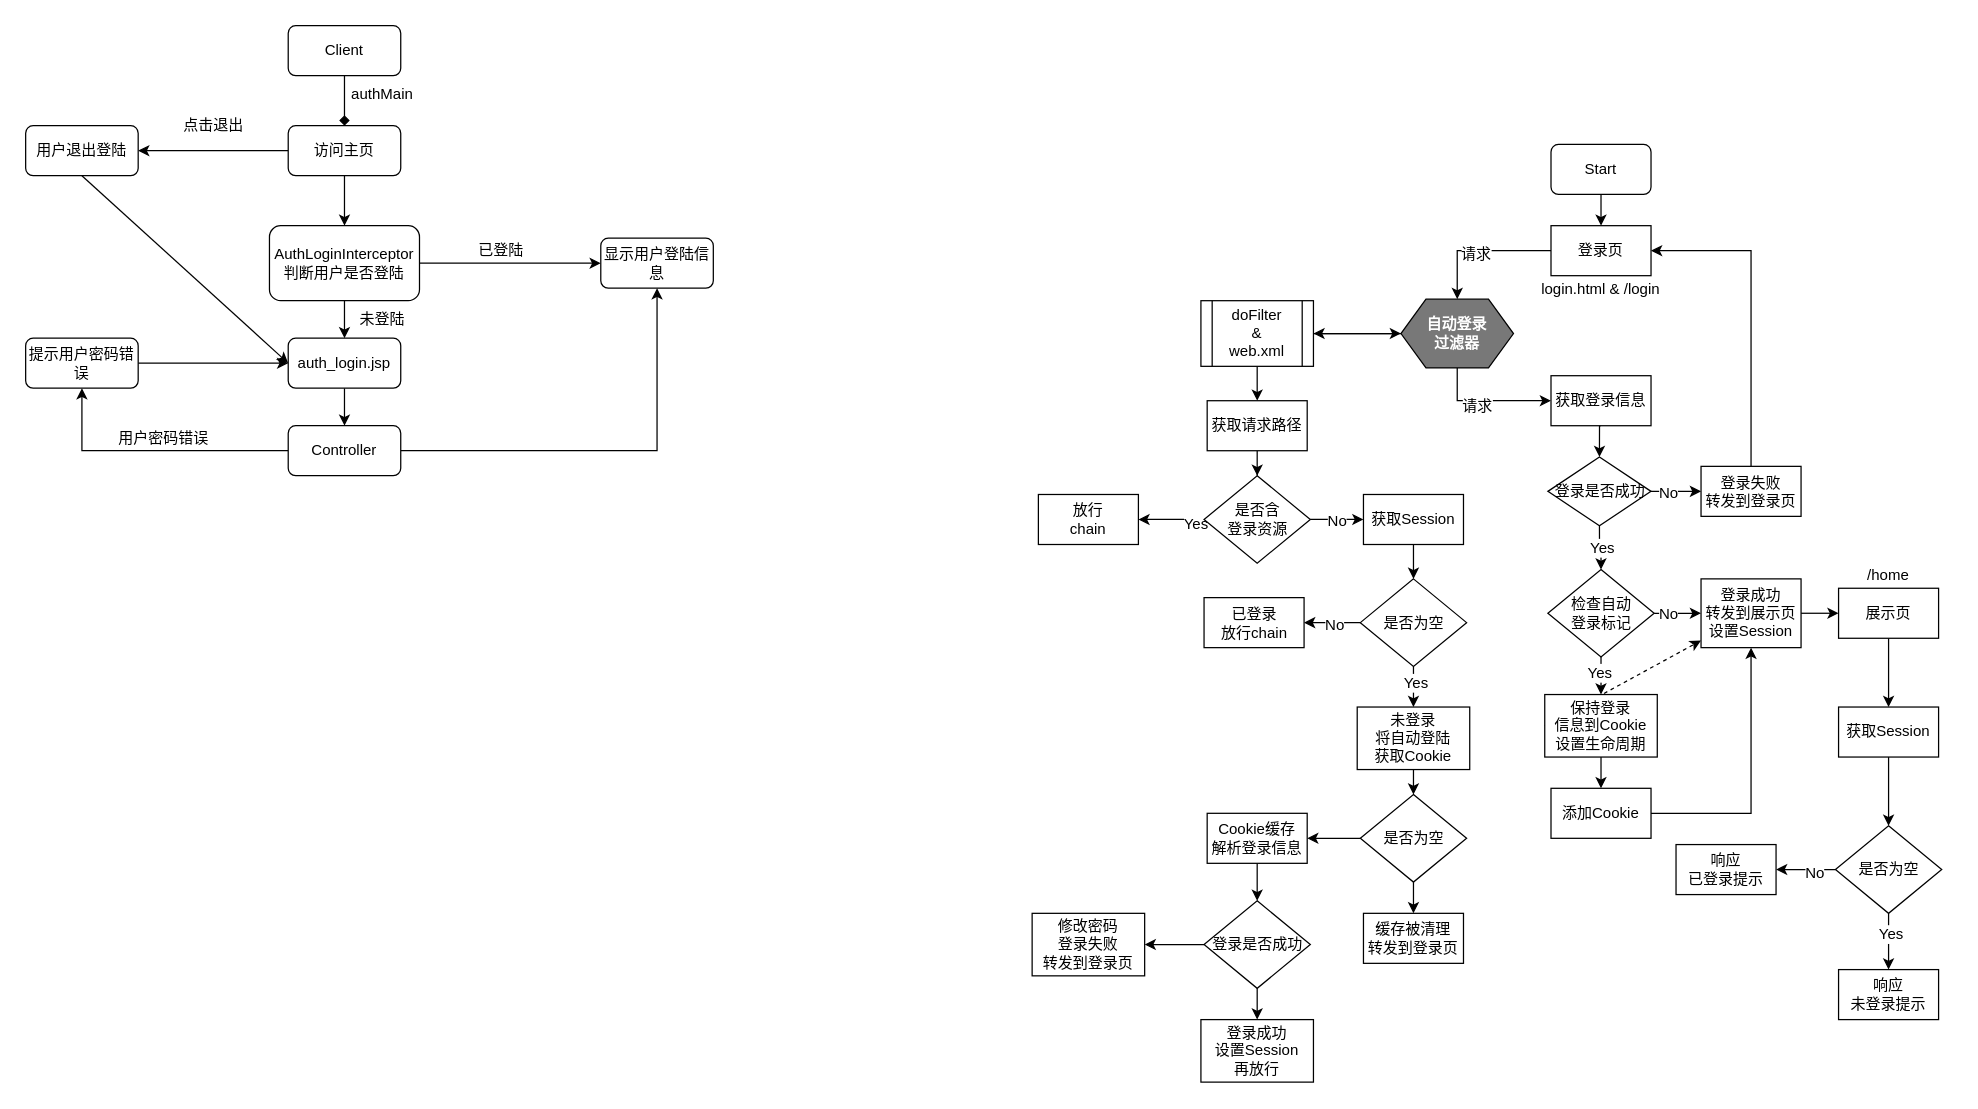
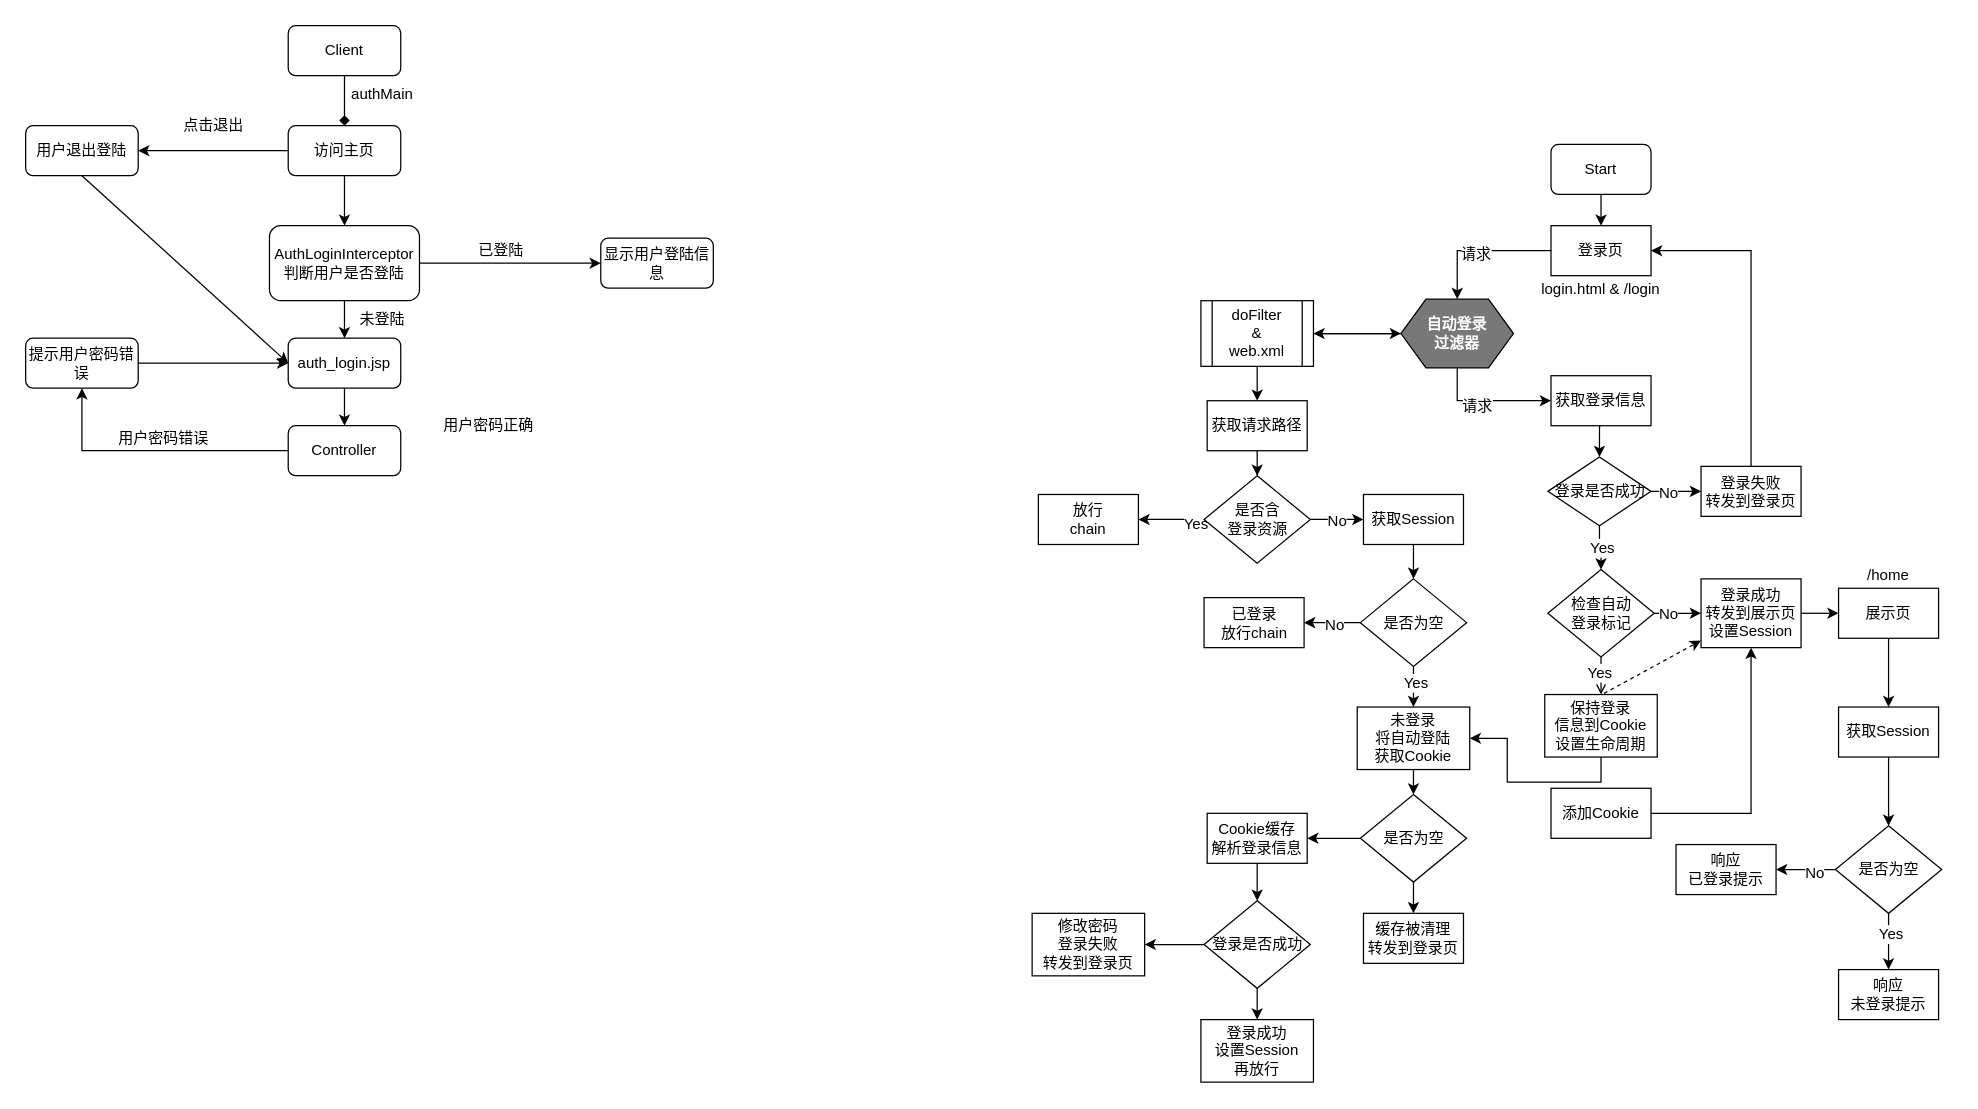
node "用户密码正确": added
edge "Controller" -> "显示用户登陆信息": removed
edge "检查自动 登录标记" -> "保持登录 信息到Cookie 设置生命周期": arrowhead classic -> open
edge "保持登录 信息到Cookie 设置生命周期" -> "添加Cookie": now "保持登录 信息到Cookie 设置生命周期" -> "未登录 将自动登陆 获取Cookie"
